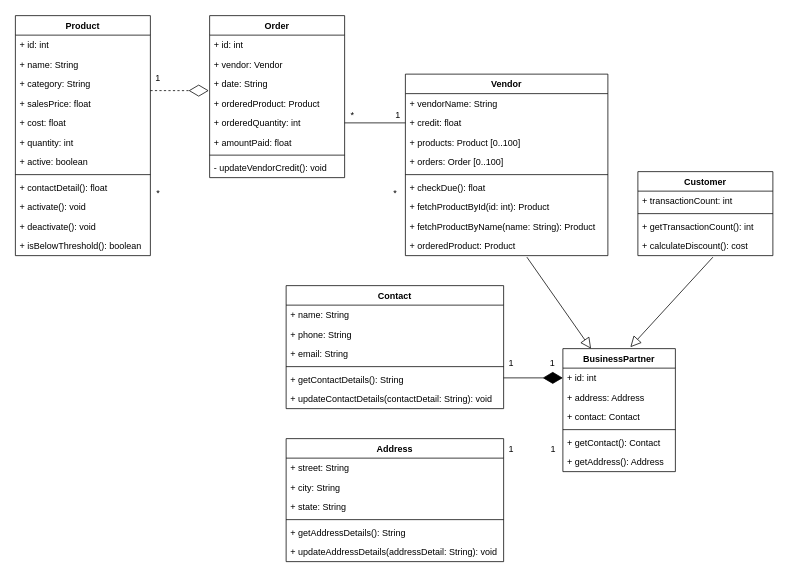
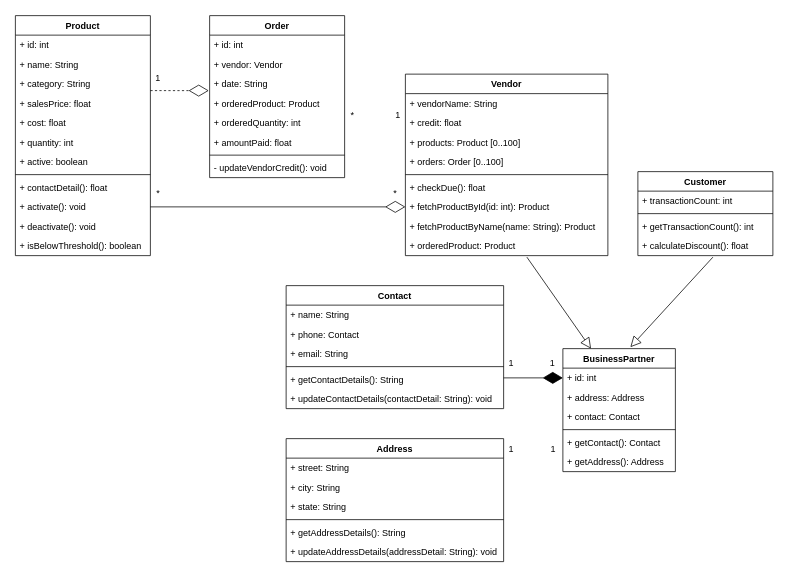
edge "+ orderedQuantity: int" -- "+ credit: float": removed
edge "+ activate(): void" -> "+ fetchProductById(id: int): Product": added
node "+ calculateDiscount(): cost": label "+ calculateDiscount(): cost" -> "+ calculateDiscount(): float"
node "+ phone: String": label "+ phone: String" -> "+ phone: Contact"
